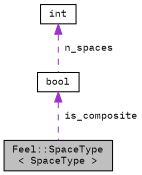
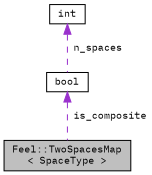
node "Feel::SpaceType < SpaceType >": label "Feel::SpaceType < SpaceType >" -> "Feel::TwoSpacesMap < SpaceType >"
